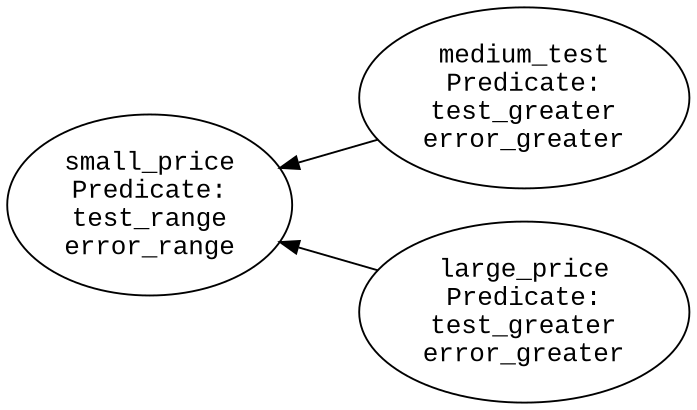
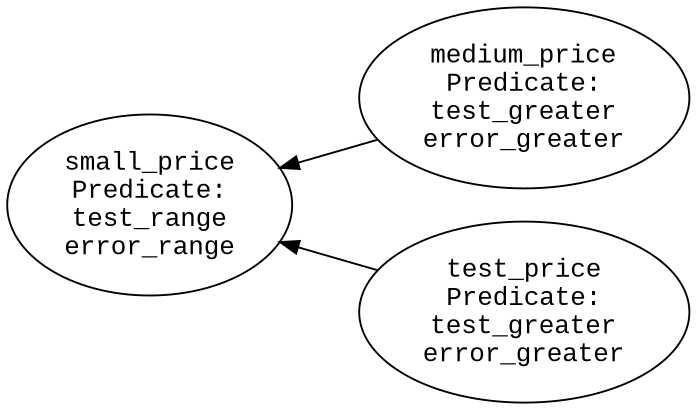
node "medium_test Predicate: test_greater error_greater": label "medium_test Predicate: test_greater error_greater" -> "medium_price Predicate: test_greater error_greater"
node "large_price Predicate: test_greater error_greater": label "large_price Predicate: test_greater error_greater" -> "test_price Predicate: test_greater error_greater"
